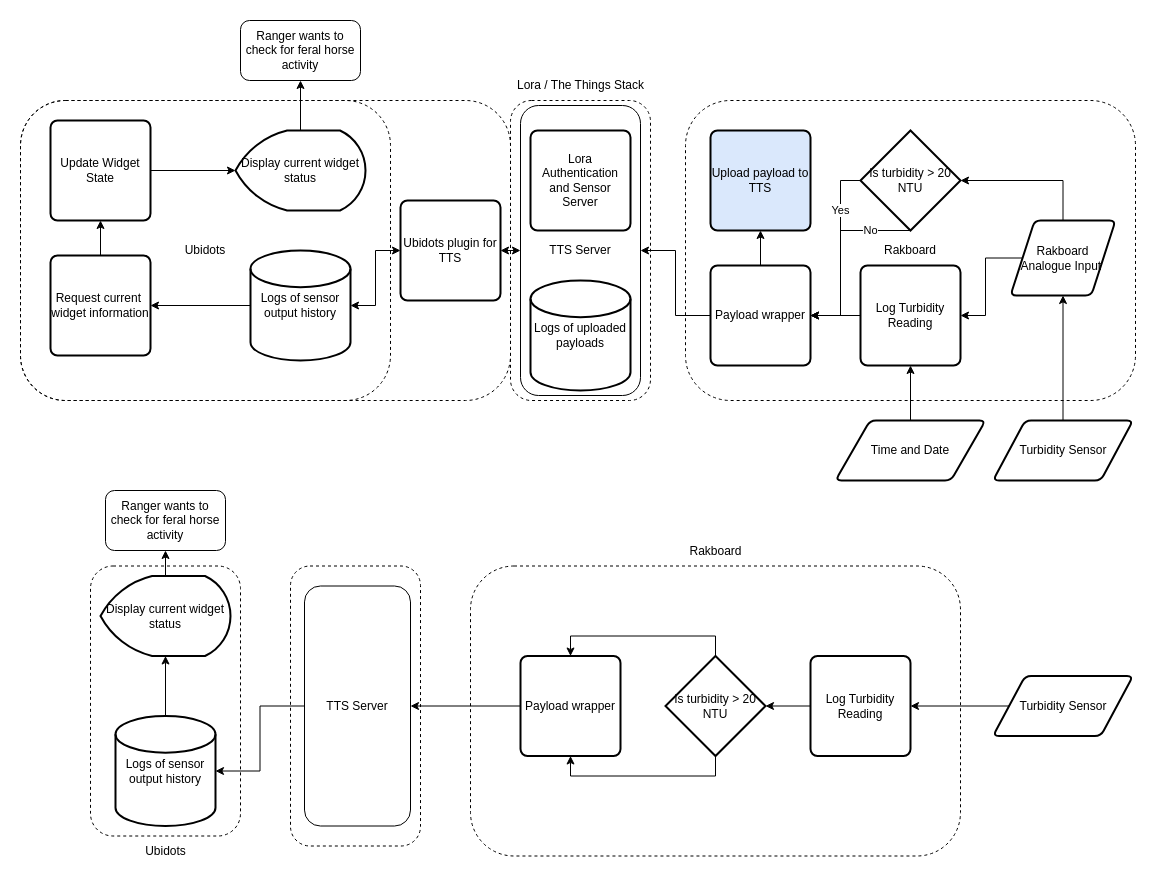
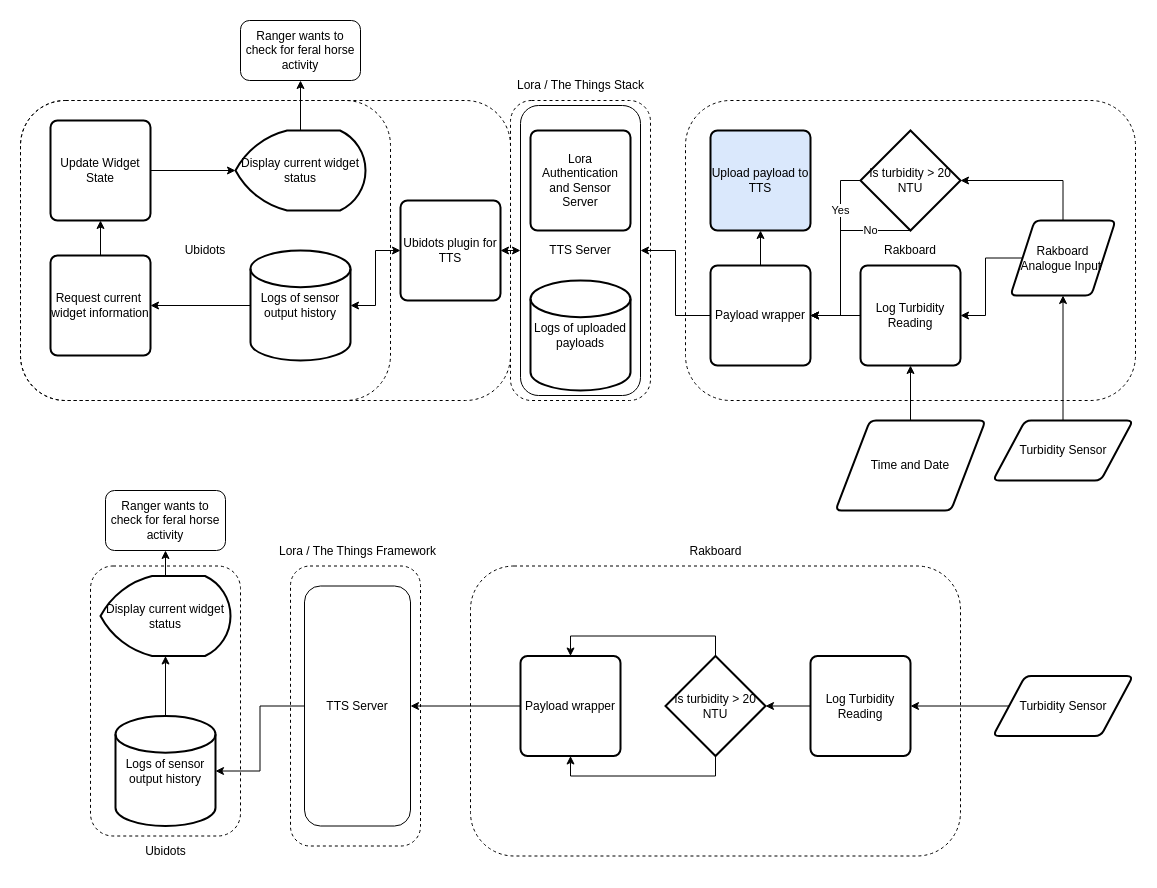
node "Time and Date": size 150x60 -> 150x90
node "Lora / The Things Framework": added
